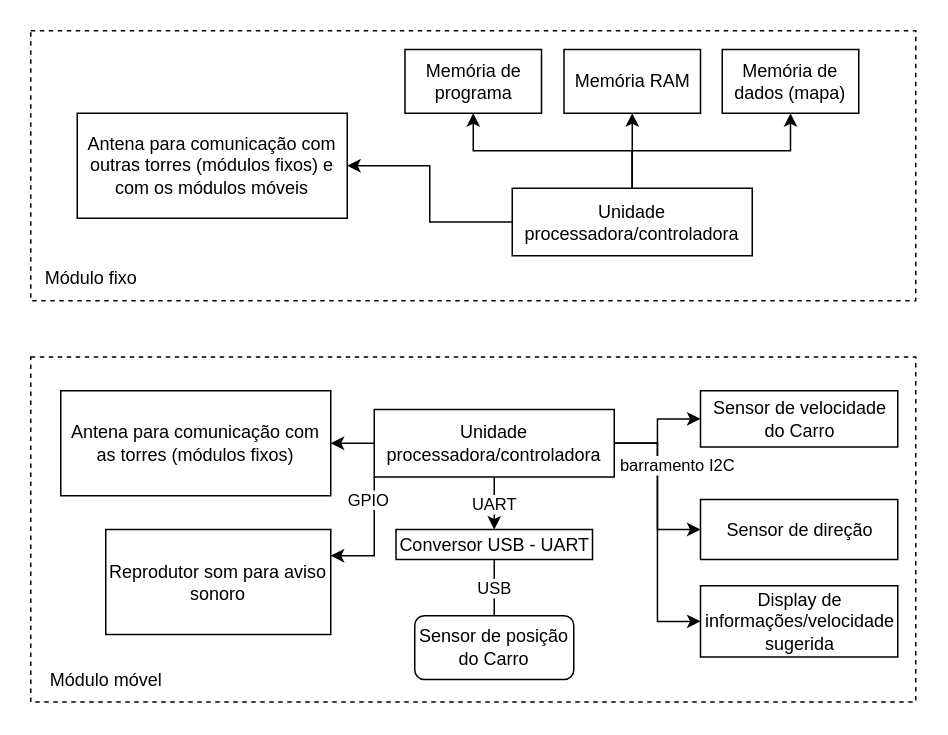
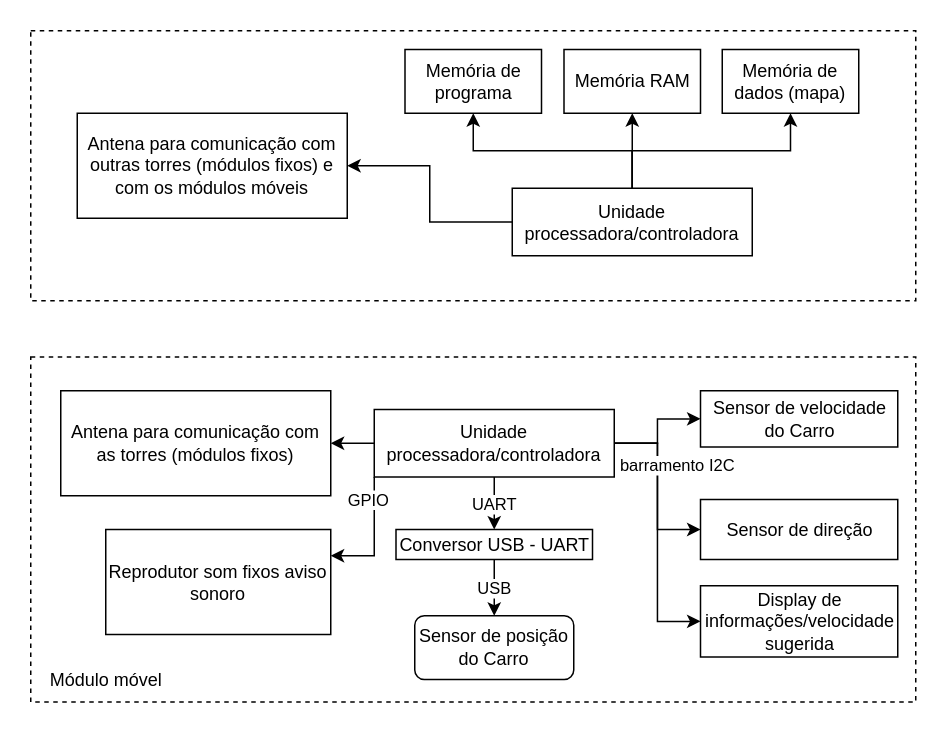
node "Módulo fixo": removed
node "Reprodutor som para aviso sonoro": label "Reprodutor som para aviso sonoro" -> "Reprodutor som fixos aviso sonoro"
edge "Conversor USB - UART" -- "Sensor de posição do Carro": arrowhead none -> classic
